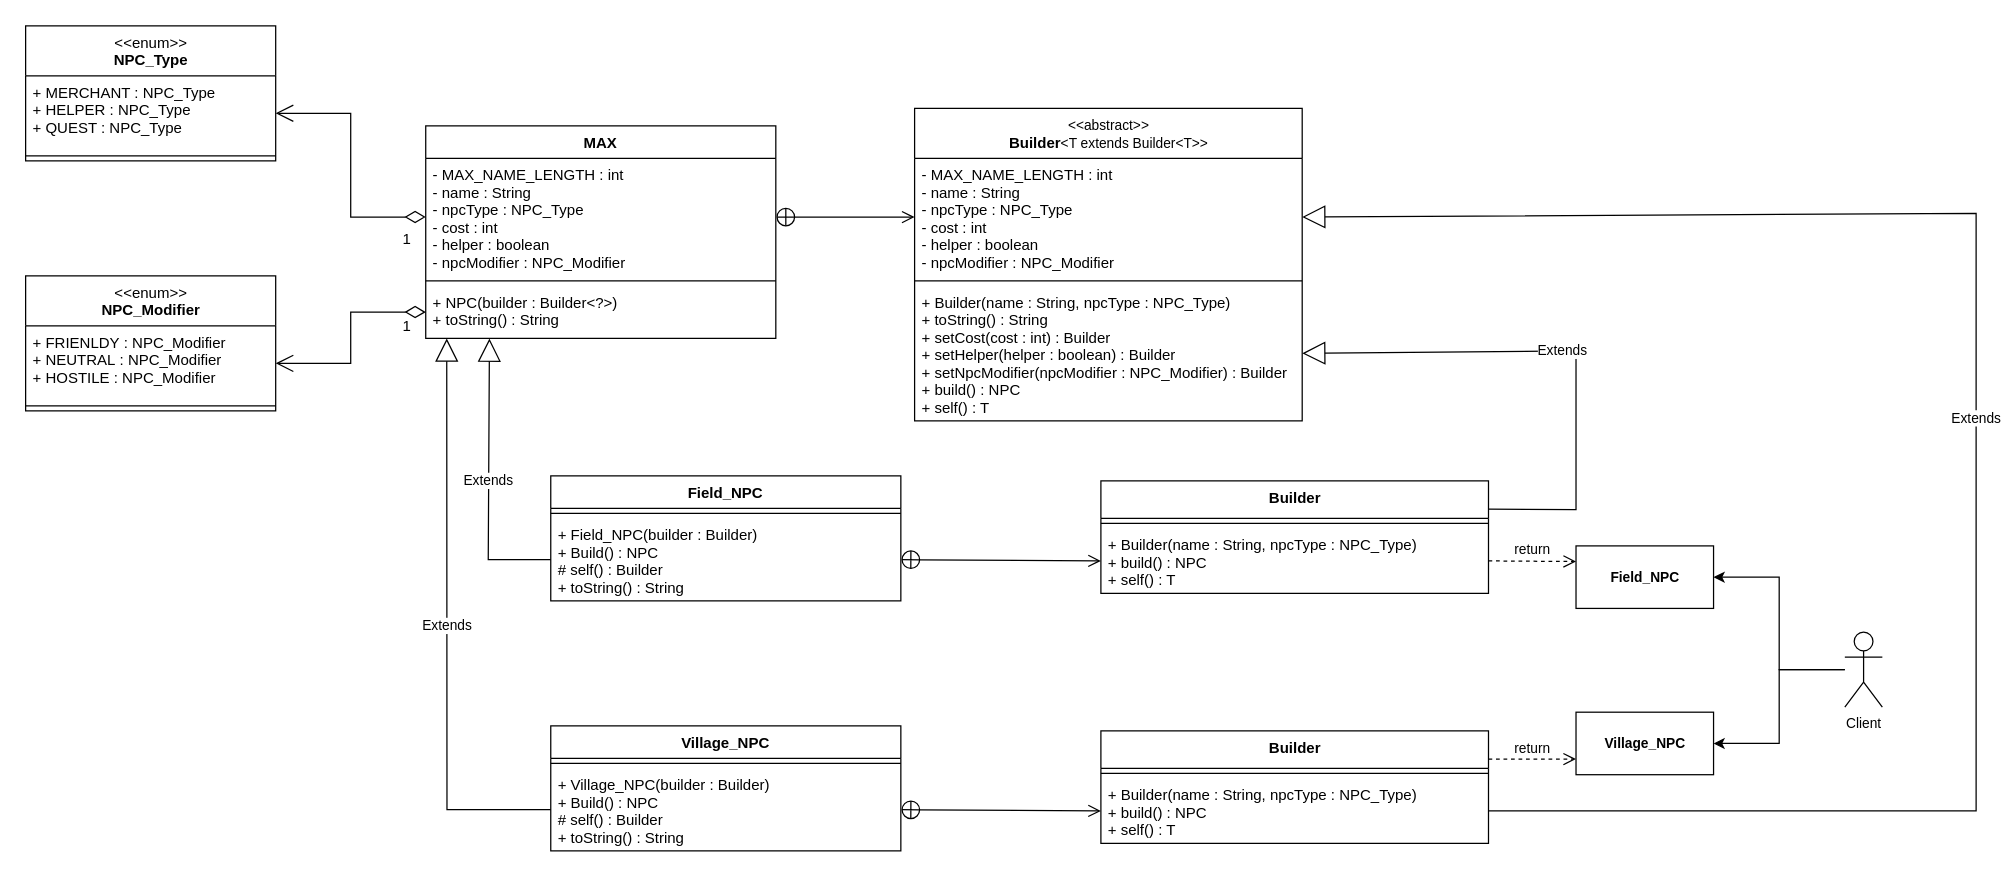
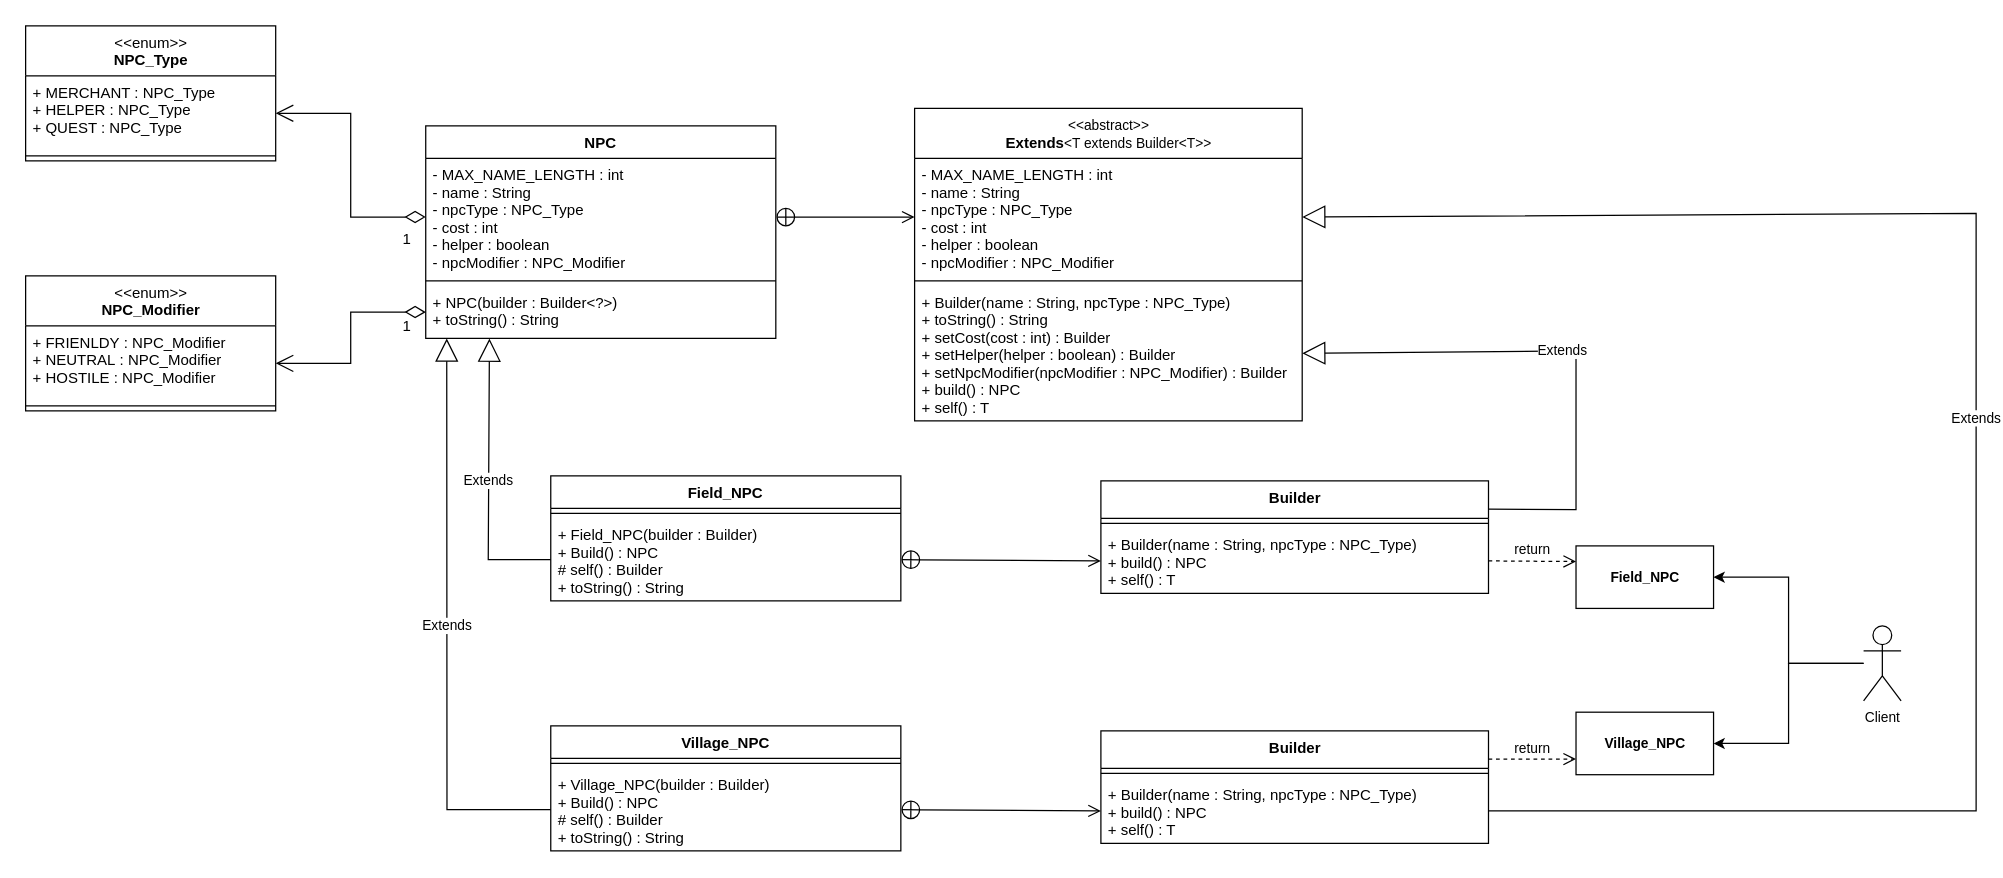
node "<<abstract>> Builder<T extends Builder<T>>": label "<<abstract>> Builder<T extends Builder<T>>" -> "<<abstract>> Extends<T extends Builder<T>>"
node "MAX": label "MAX" -> "NPC"
node "Client": moved (1863, 669) -> (1882, 663)
